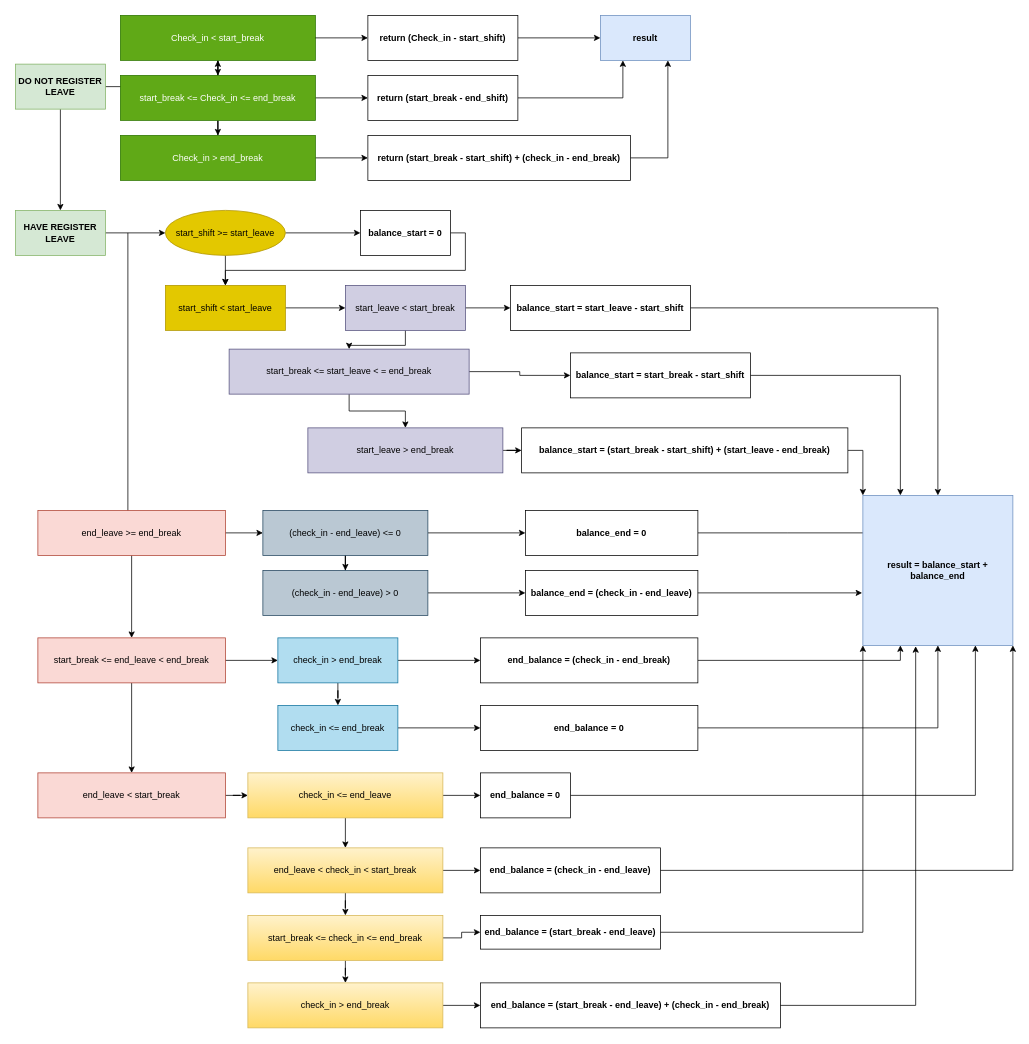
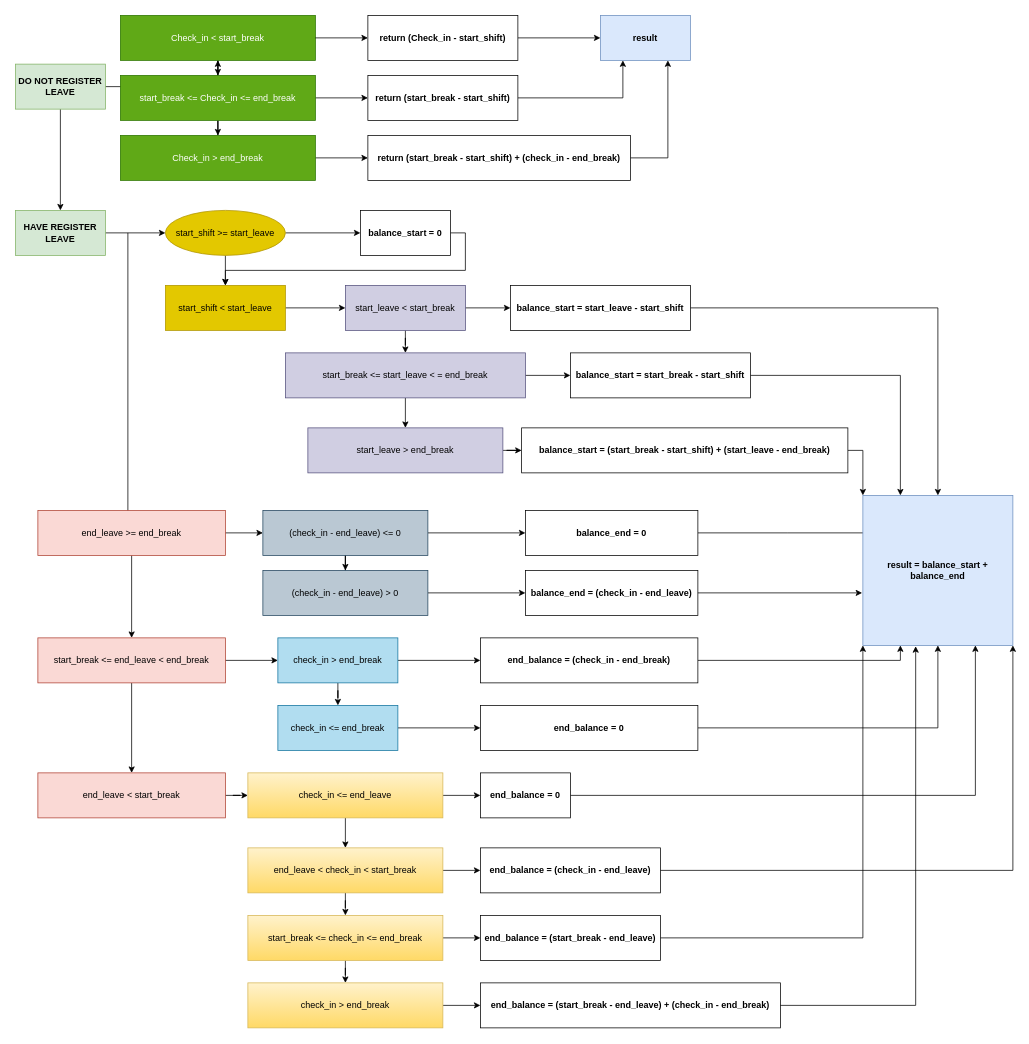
node "return (start_break - end_shift)": label "return (start_break - end_shift)" -> "return (start_break - start_shift)"
node "start_break <= start_leave < = end_break": moved (349, 372) -> (405, 375)
node "end_balance = (start_break - end_leave)": size 180x34 -> 180x45
